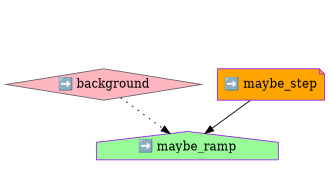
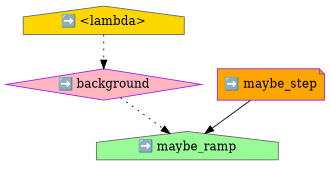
node "➡️ <lambda>": added
node "➡️ background": color gray40 -> purple
node "➡️ maybe_ramp": color purple -> gray40
